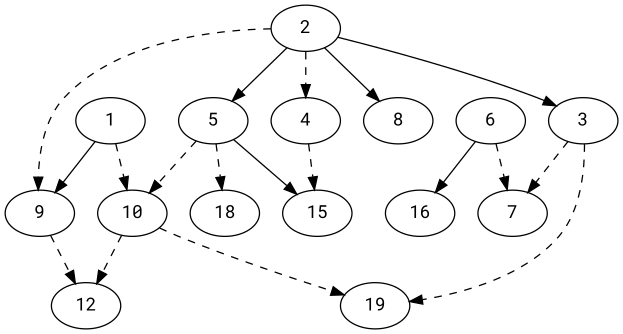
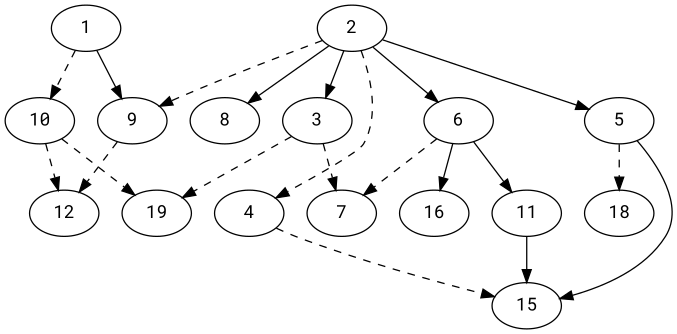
edge "2" -> "6": added
edge "5" -> "10": removed
node "11": added
